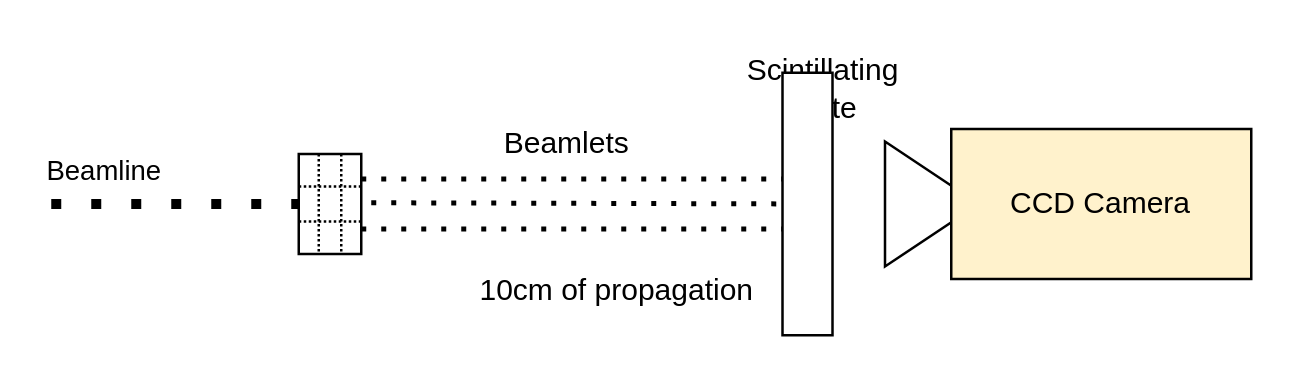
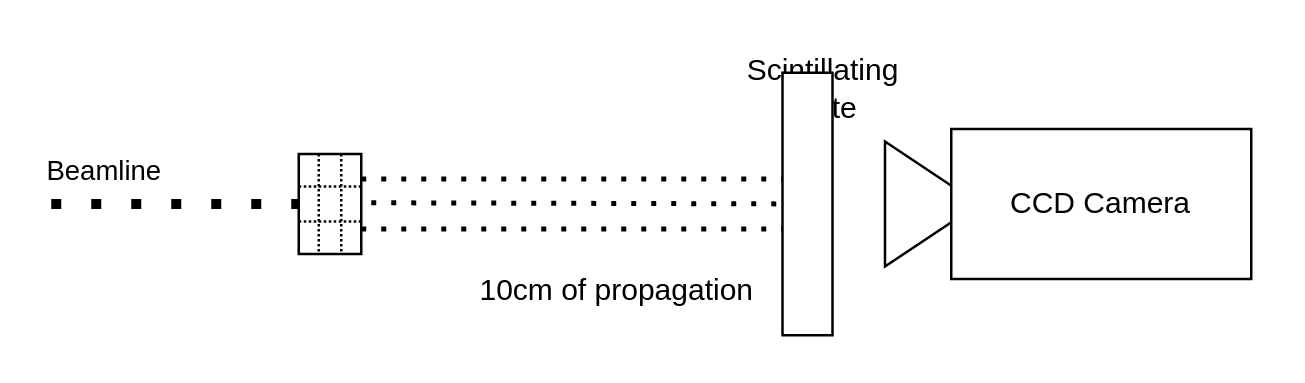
node "Beamlets": removed
node "CCD Camera": fillcolor #fff2cc -> #ffffff
